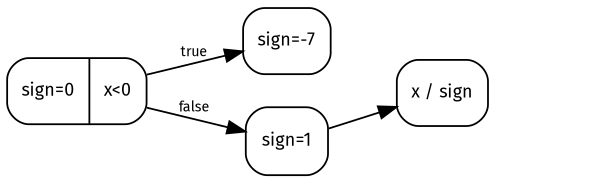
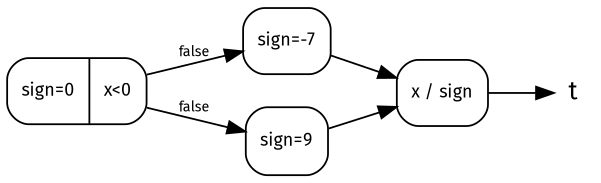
edge "sign=0" -> "sign=-7": label "true" -> "false"
edge "sign=-7" -> "x / sign": added
node "t": added
node "sign=1": label "sign=1" -> "sign=9"
